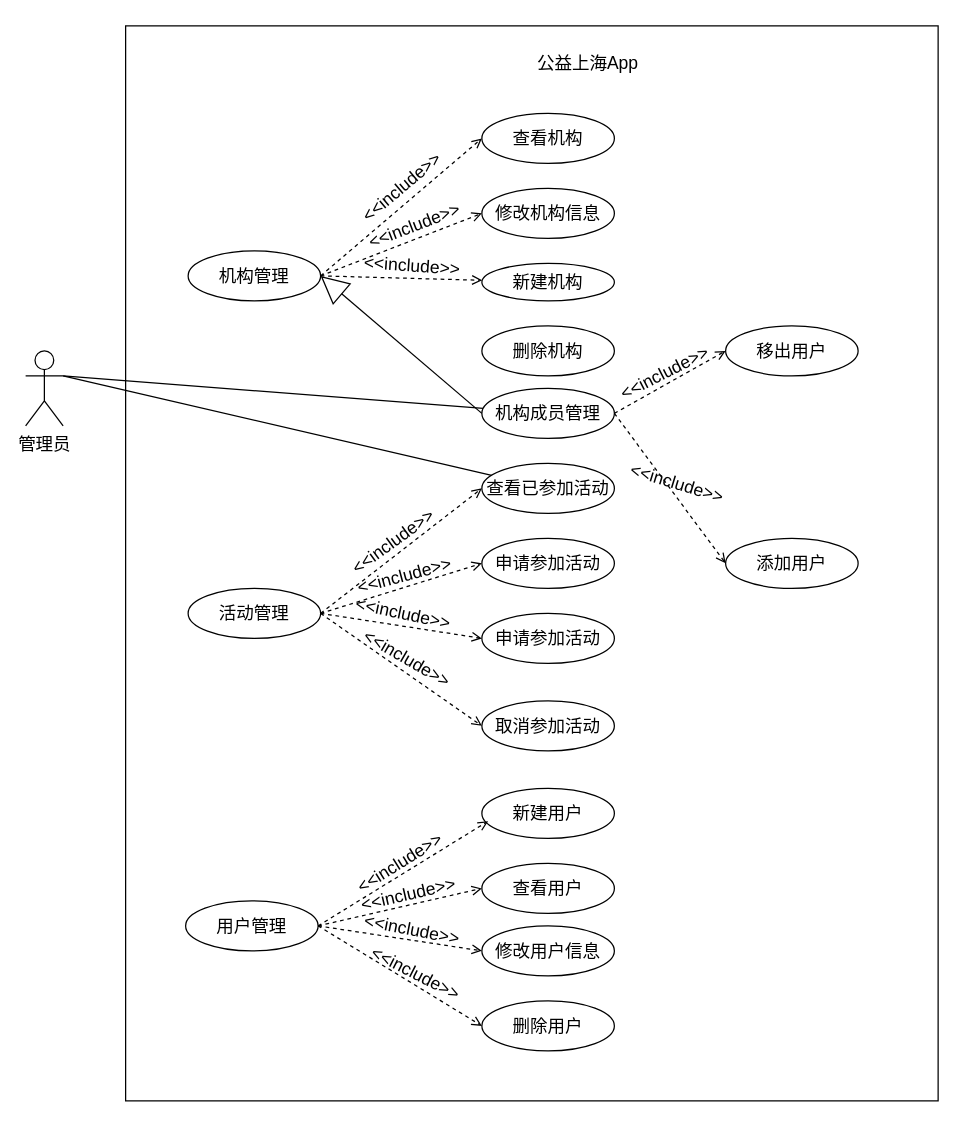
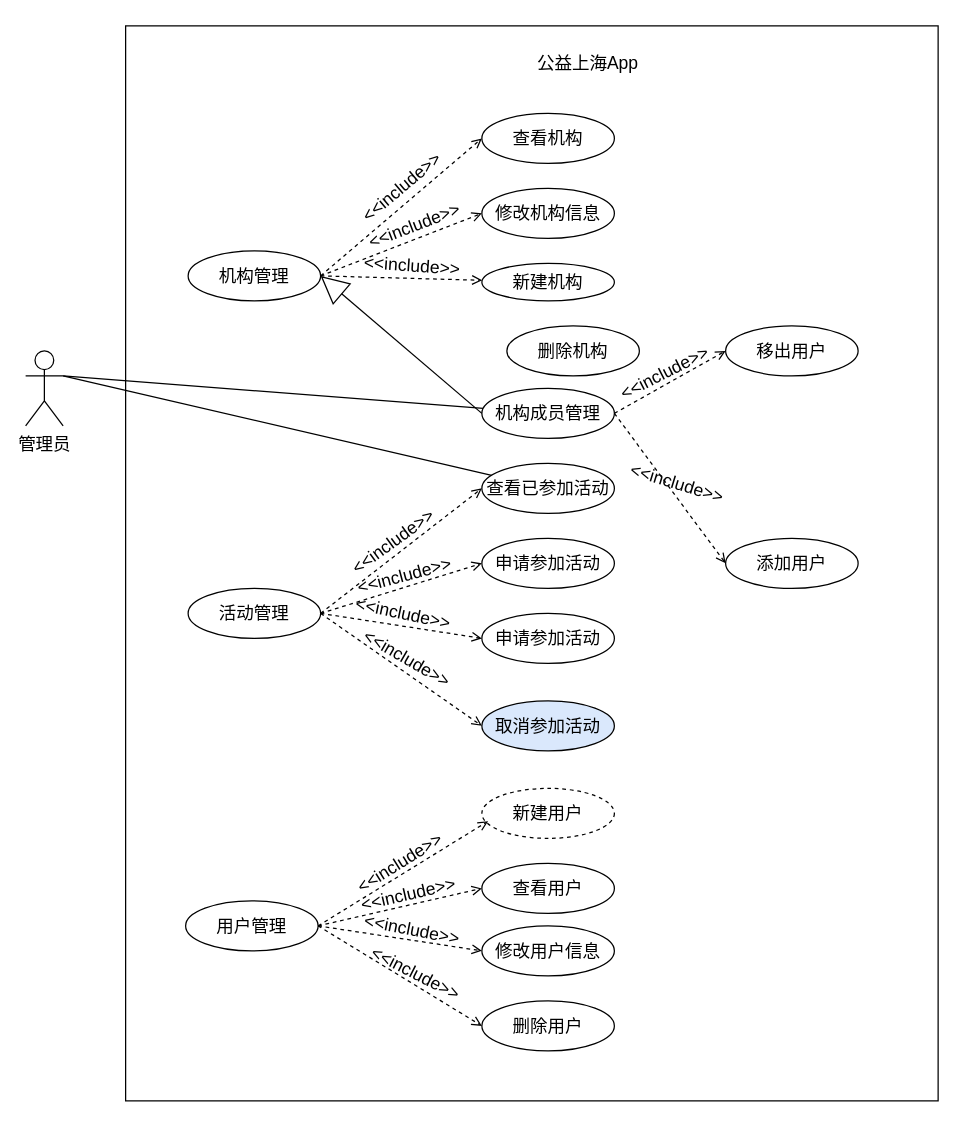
node "删除机构": moved (548, 351) -> (573, 351)
node "取消参加活动": fillcolor #ffffff -> #dae8fc
node "新建用户": style solid -> dashed
